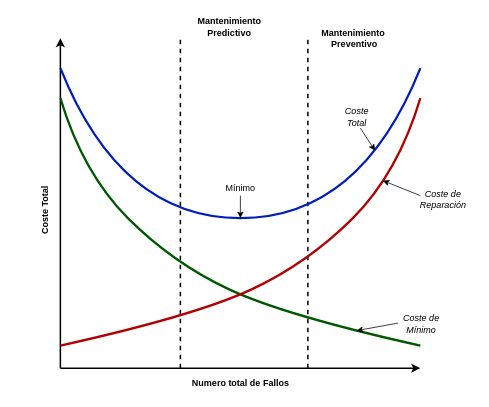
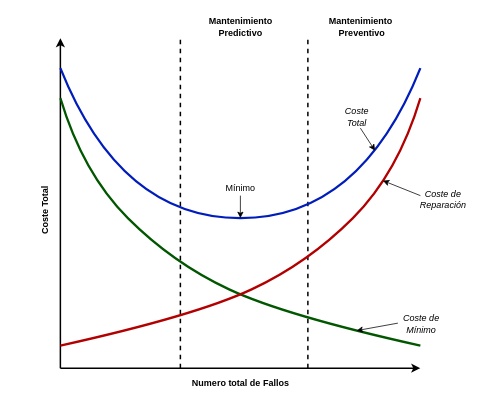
node "Mantenimiento Predictivo": moved (229, 27) -> (240, 27)
node "Mantenimiento Preventivo": moved (353, 38) -> (360, 27)
